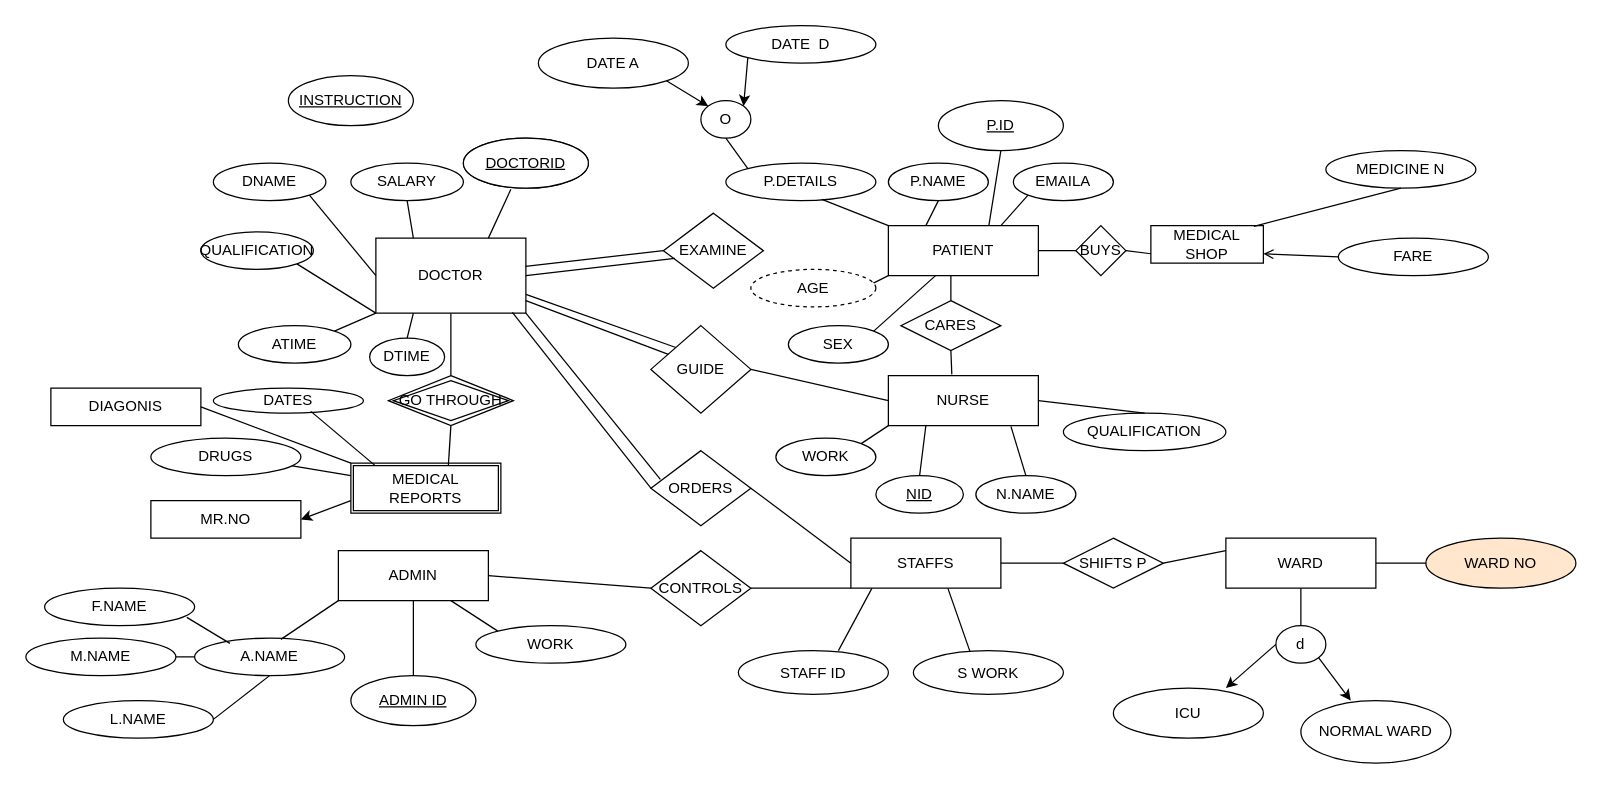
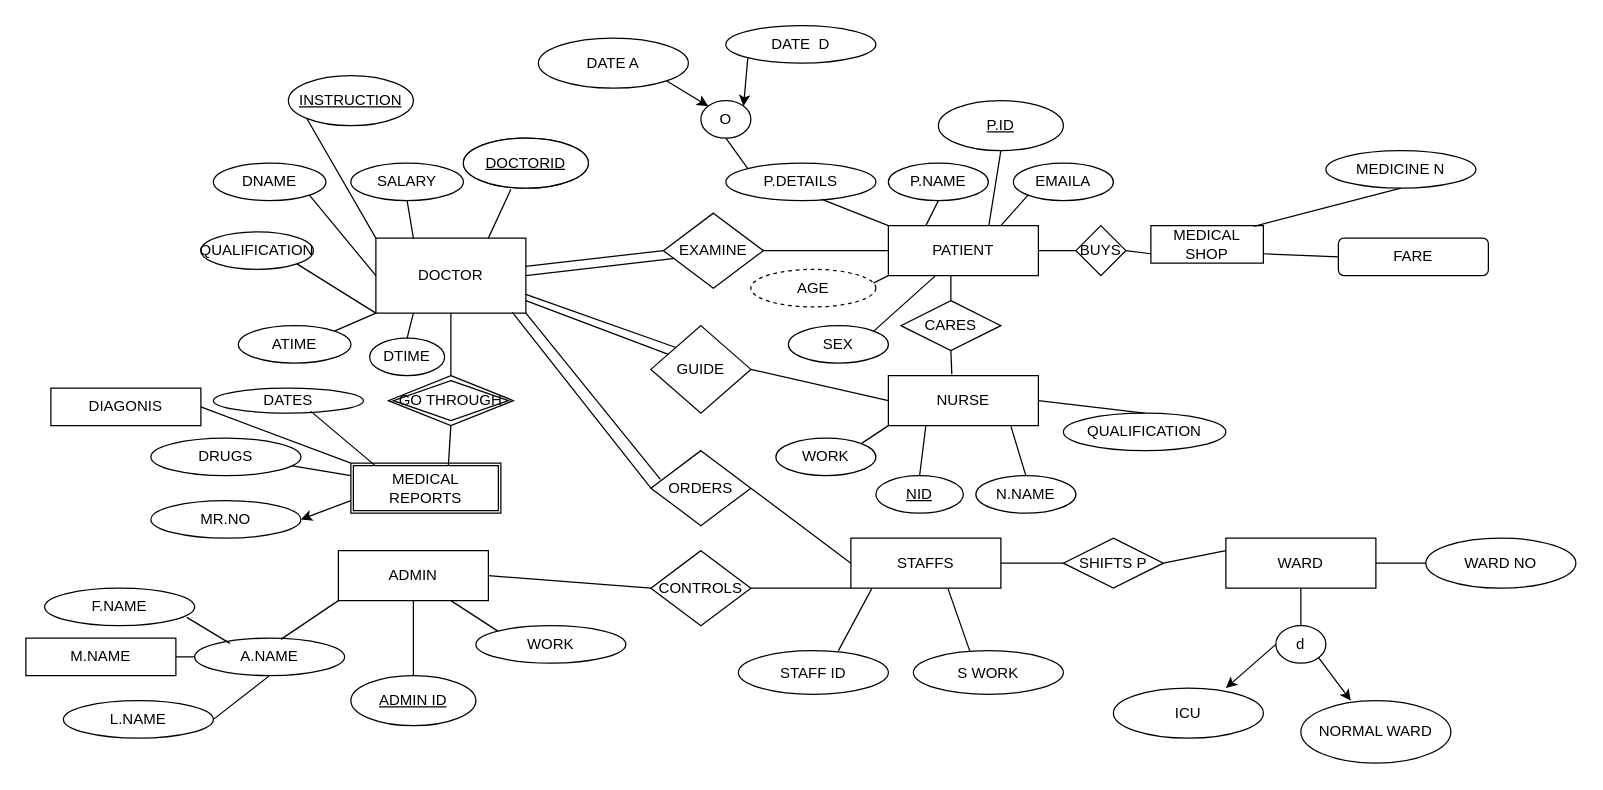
edge "INSTRUCTION" -- "DOCTOR": added
edge "EXAMINE" -- "PATIENT": added
edge "FARE" -> "MEDICAL SHOP": arrowhead open -> none
node "FARE": shape ellipse -> rounded rectangle
node "MR.NO": shape rectangle -> ellipse
node "WARD NO": fillcolor #ffe6cc -> #ffffff
node "M.NAME": shape ellipse -> rectangle
